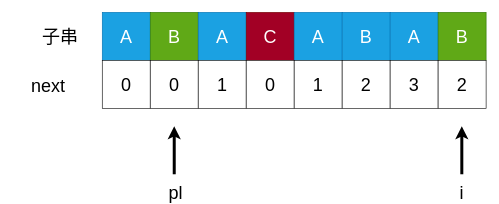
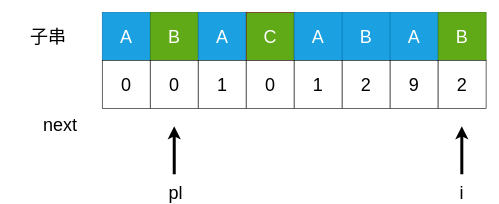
node "子串": moved (60, 36) -> (48, 36)
node "C": fillcolor #a20025 -> #60a917
node "3": label "3" -> "9"
node "next": moved (48, 86) -> (60, 125)
